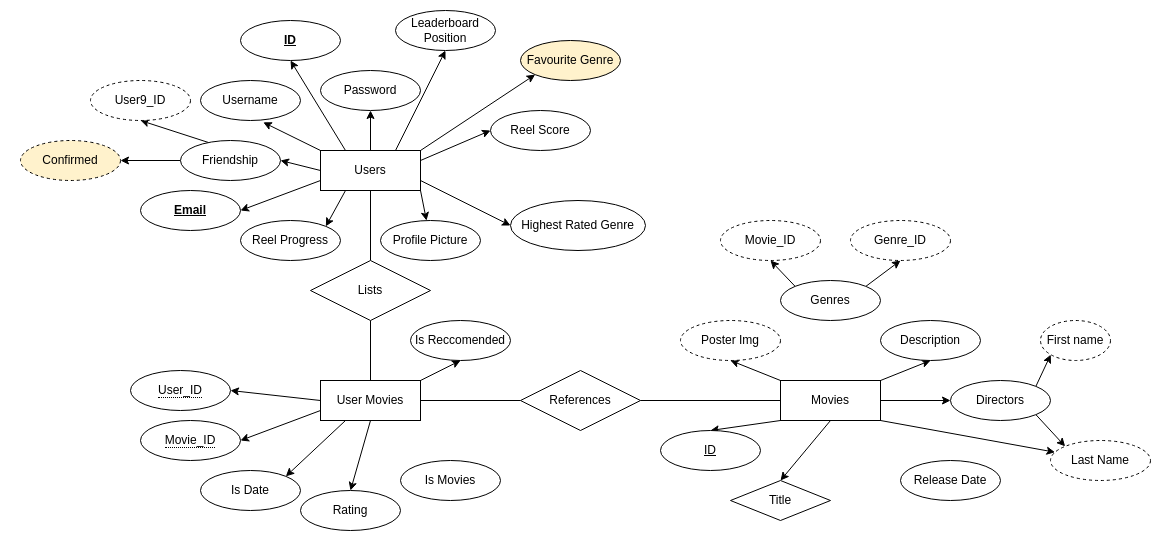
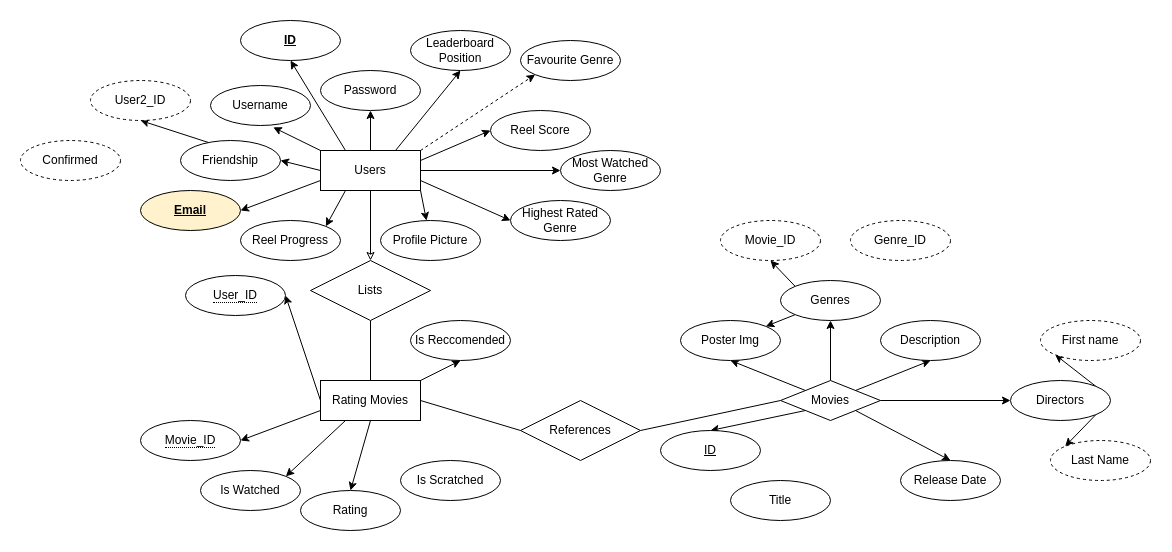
node "Leaderboard Position": moved (446, 31) -> (461, 51)
node "Favourite Genre": fillcolor #fff2cc -> #ffffff
node "User9_ID": label "User9_ID" -> "User2_ID"
node "Username": moved (251, 101) -> (261, 106)
edge "Users" -> "Favourite Genre": style solid -> dashed
node "Confirmed": fillcolor #fff2cc -> #ffffff
edge "Friendship" -> "Confirmed": removed
edge "Users" -> "Most Watched Genre": added
node "Most Watched Genre": added
node "Email": fillcolor #ffffff -> #fff2cc
node "Highest Rated Genre": size 135x50 -> 100x40
edge "Users" -- "Lists": arrowhead none -> classic
edge "Genres" -> "Genre_ID": now "Genres" -> "Poster Img"
node "Poster Img": style dashed -> solid
node "First name": size 70x40 -> 100x40
edge "Movies" -> "Genres": added
node "User_ID": moved (181, 391) -> (236, 296)
node "User Movies": label "User Movies" -> "Rating Movies"
node "References": moved (581, 401) -> (581, 431)
node "Movies": shape rectangle -> diamond
node "Directors": moved (1001, 401) -> (1061, 401)
edge "Movies" -> "Last Name": now "Movies" -> "Release Date"
edge "Movies" -> "Title": removed
node "Is Movies": label "Is Movies" -> "Is Scratched"
node "Is Date": label "Is Date" -> "Is Watched"
node "Title": shape diamond -> ellipse
